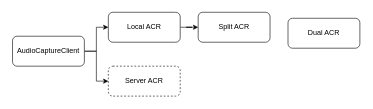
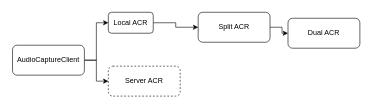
node "Local ACR": size 72x30 -> 45x21
edge "Split ACR" -> "Dual ACR": added
node "AudioCaptureClient": moved (48, 51) -> (48, 60)
